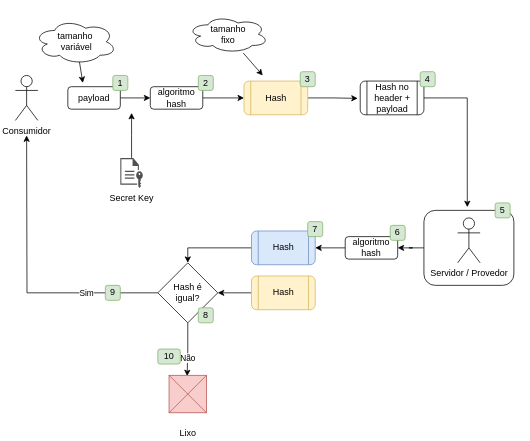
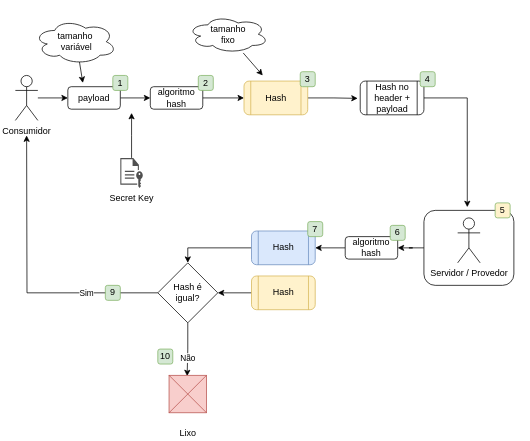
edge "Consumidor" -> "payload": added
node "5": fillcolor #d5e8d4 -> #fff2cc
node "8": removed
node "10": size 23x15 -> 15x15
